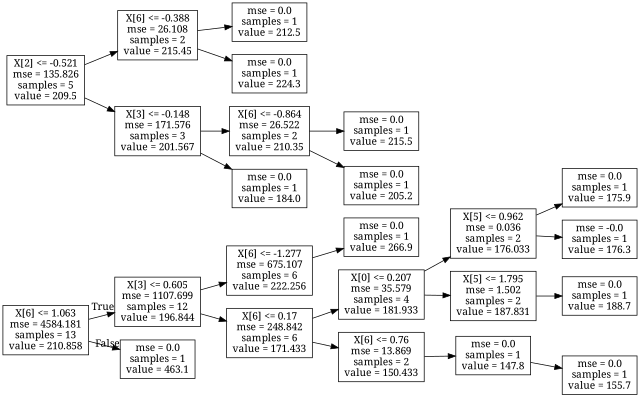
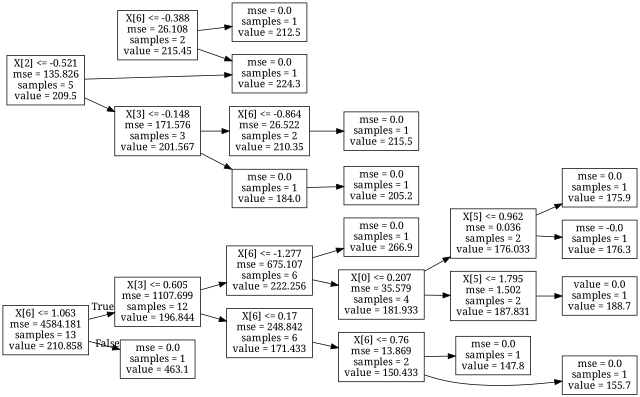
edge "X[2] <= -0.521 mse = 135.826 samples = 5 value = 209.5" -> "X[6] <= -0.388 mse = 26.108 samples = 2 value = 215.45": now "X[2] <= -0.521 mse = 135.826 samples = 5 value = 209.5" -> "mse = 0.0 samples = 1 value = 224.3"
edge "X[6] <= -0.864 mse = 26.522 samples = 2 value = 210.35" -> "mse = 0.0 samples = 1 value = 205.2": now "mse = 0.0 samples = 1 value = 184.0" -> "mse = 0.0 samples = 1 value = 205.2"
node "mse = 0.0 samples = 1 value = 188.7": label "mse = 0.0 samples = 1 value = 188.7" -> "value = 0.0 samples = 1 value = 188.7"
edge "X[6] <= 0.17 mse = 248.842 samples = 6 value = 171.433" -> "X[0] <= 0.207 mse = 35.579 samples = 4 value = 181.933": now "X[6] <= -1.277 mse = 675.107 samples = 6 value = 222.256" -> "X[0] <= 0.207 mse = 35.579 samples = 4 value = 181.933"
edge "mse = 0.0 samples = 1 value = 147.8" -> "mse = 0.0 samples = 1 value = 155.7": now "X[6] <= 0.76 mse = 13.869 samples = 2 value = 150.433" -> "mse = 0.0 samples = 1 value = 155.7"
